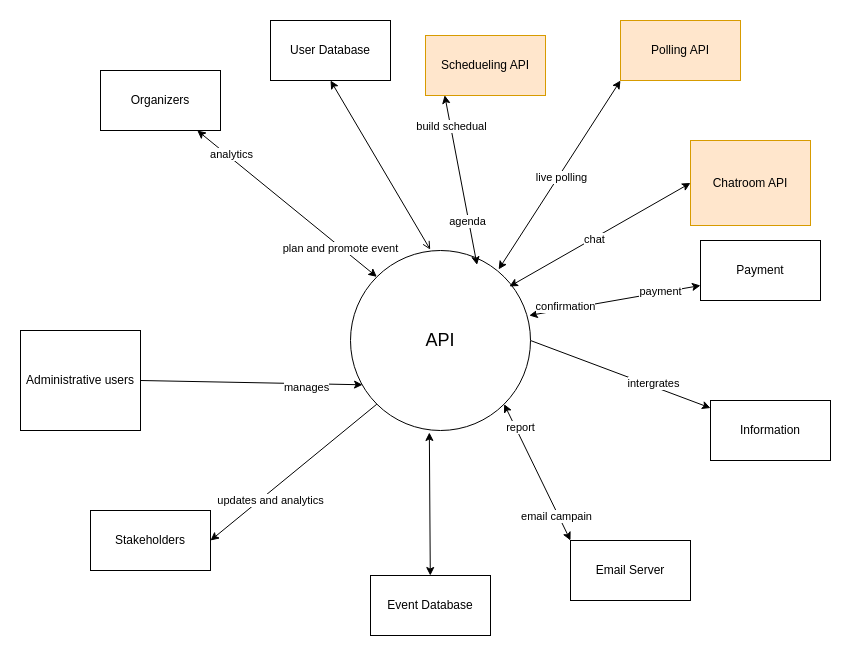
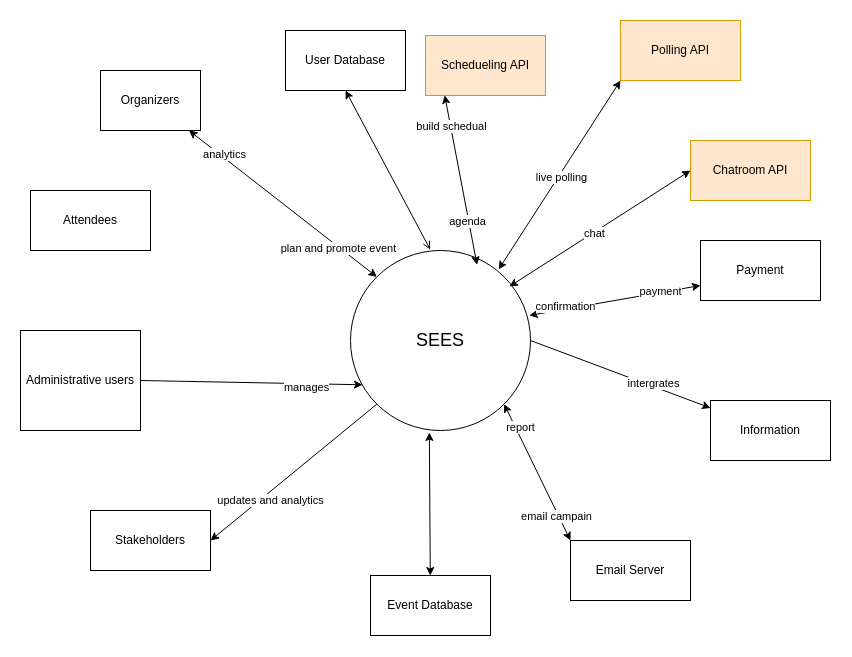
node "User Database": moved (331, 51) -> (346, 61)
node "Organizers": size 120x60 -> 100x60
node "Chatroom API": size 120x85 -> 120x60
node "Attendees": added
node "API": label "API" -> "SEES"
